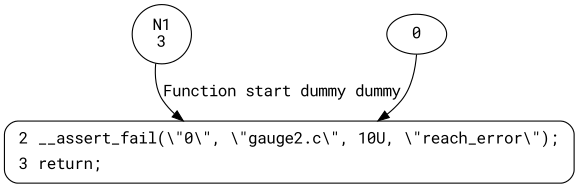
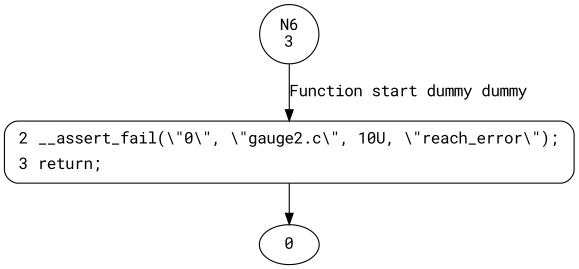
node "N1 3": label "N1 3" -> "N6 3"
edge "0" -> "2": reversed
